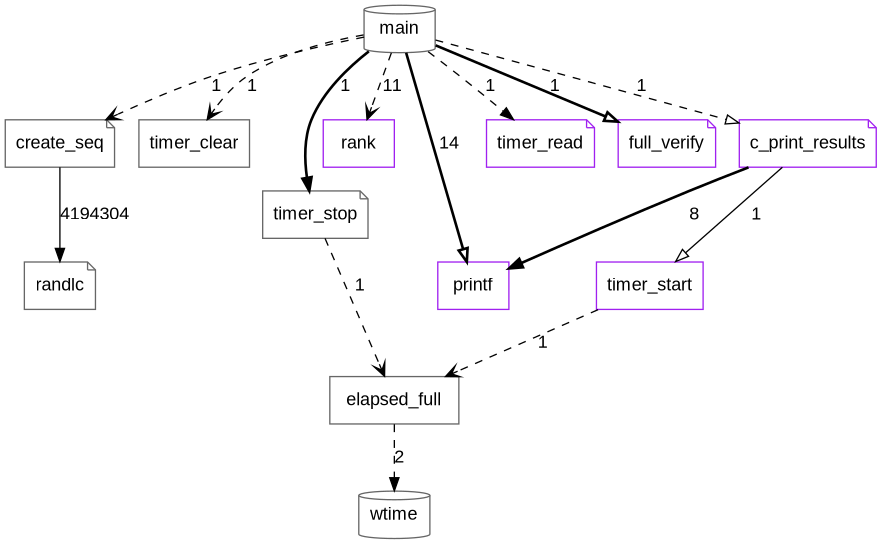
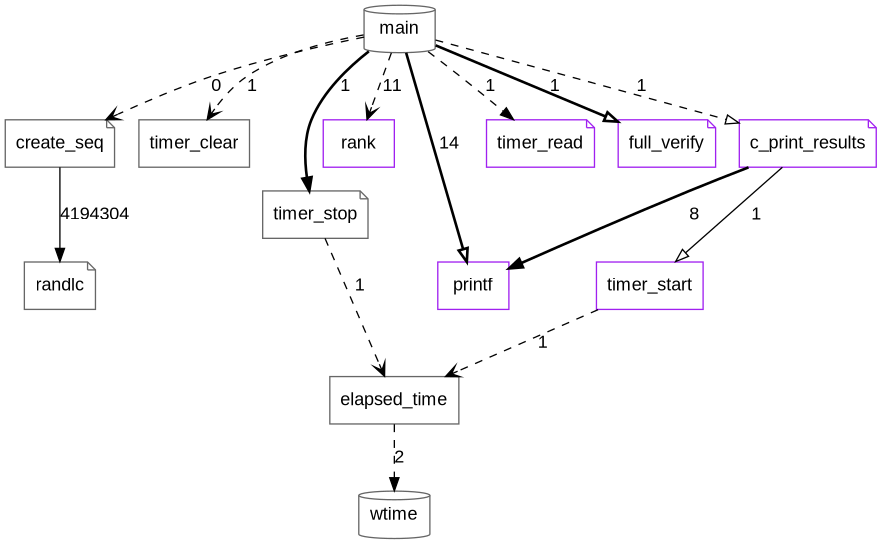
edge "main" -> "create_seq": label "1" -> "0"
node "elapsed_full": label "elapsed_full" -> "elapsed_time"
